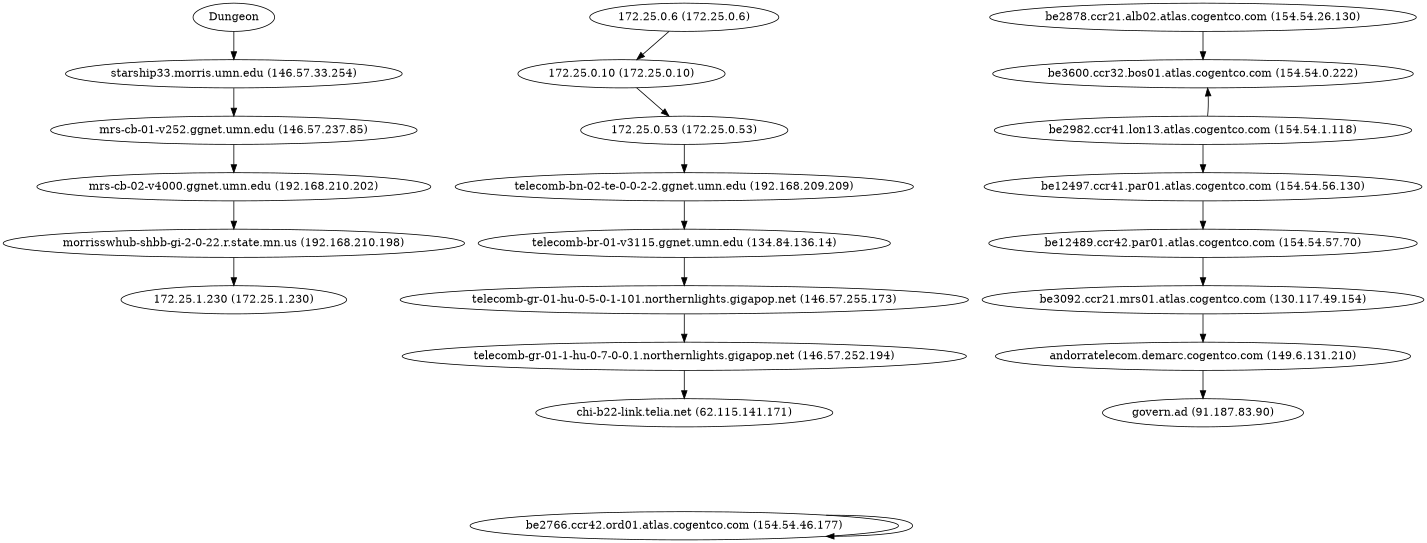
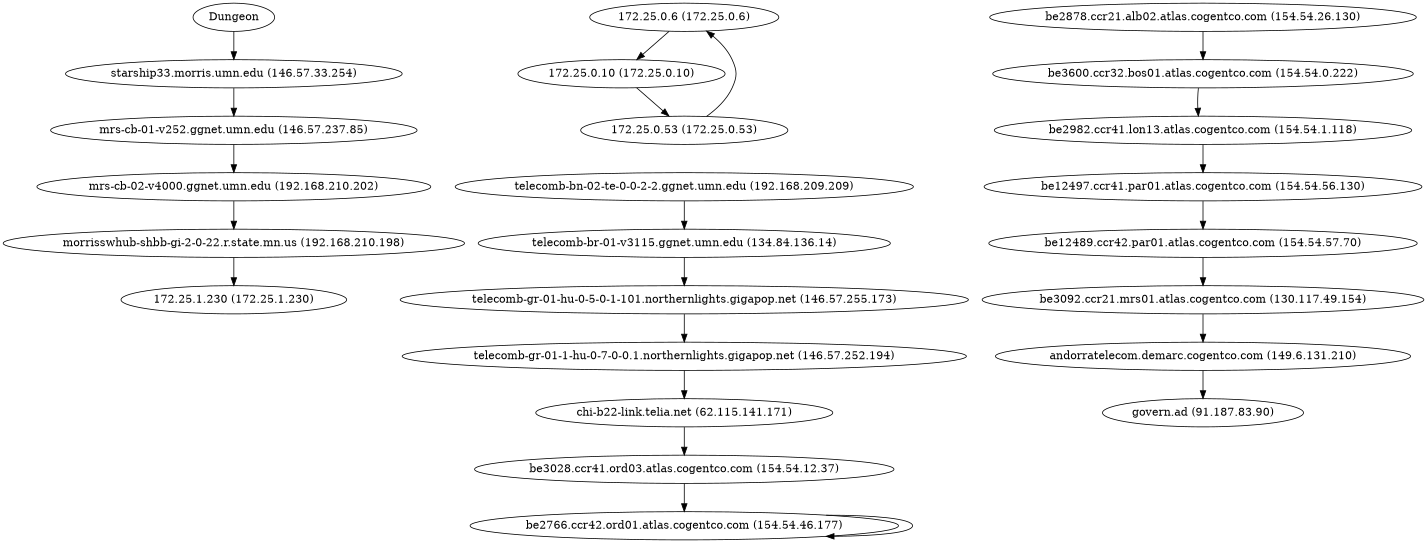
edge "be2982.ccr41.lon13.atlas.cogentco.com (154.54.1.118)" -> "be3600.ccr32.bos01.atlas.cogentco.com (154.54.0.222)": reversed
edge "172.25.0.53 (172.25.0.53)" -> "telecomb-bn-02-te-0-0-2-2.ggnet.umn.edu (192.168.209.209)": now "172.25.0.53 (172.25.0.53)" -> "172.25.0.6 (172.25.0.6)"
node "be3028.ccr41.ord03.atlas.cogentco.com (154.54.12.37)": added
